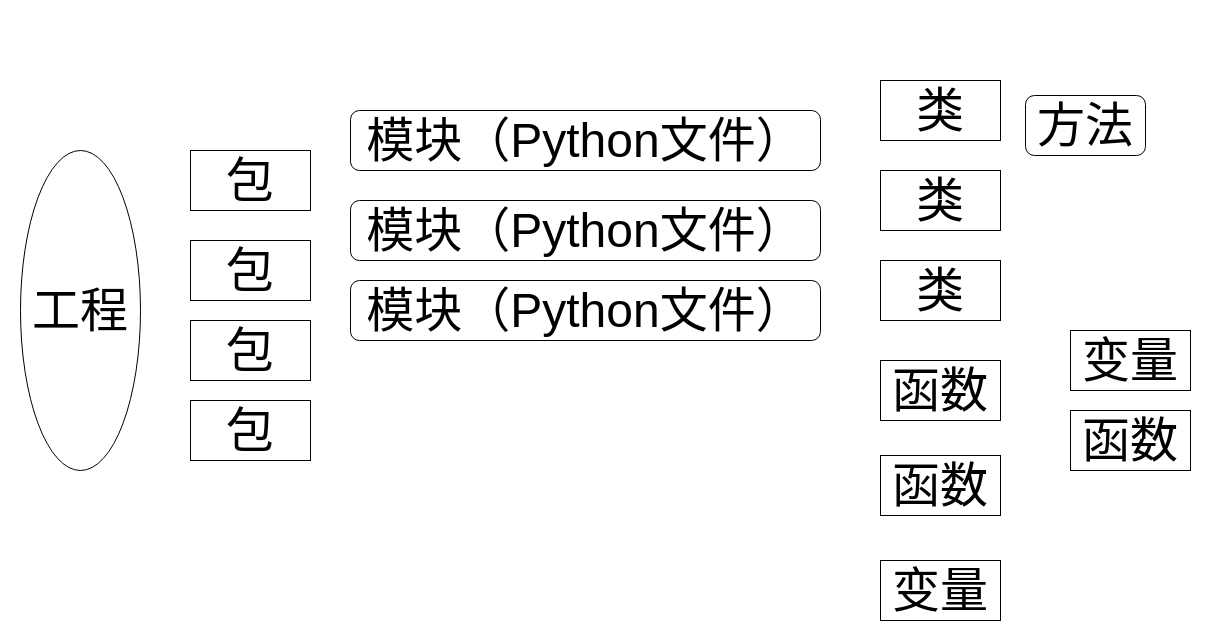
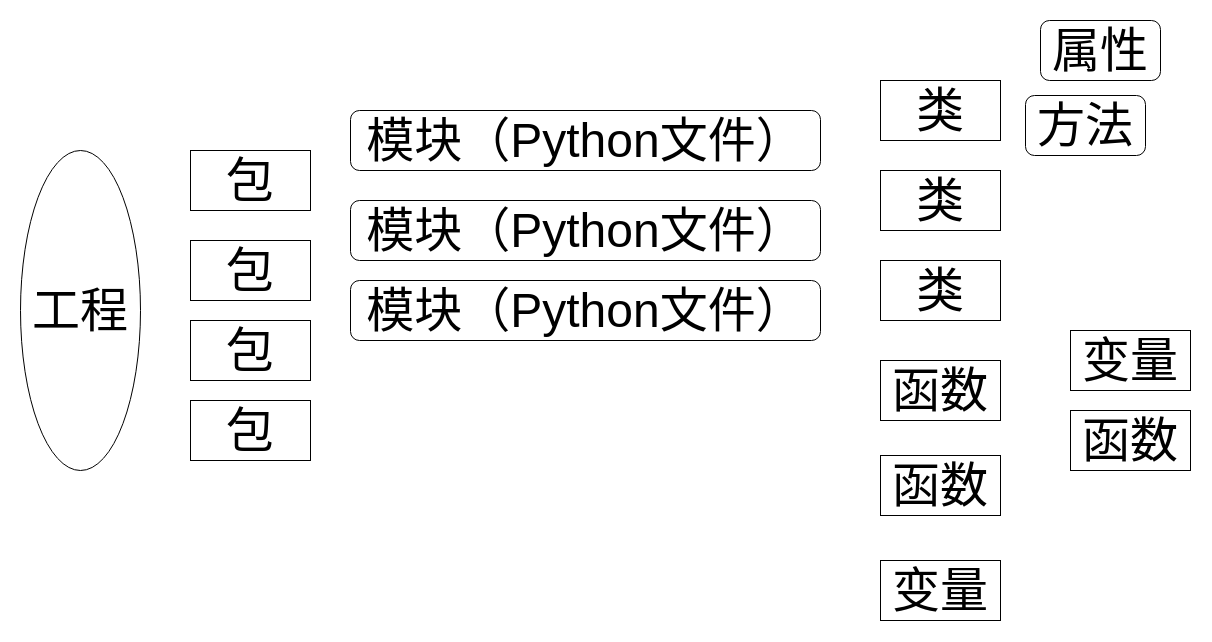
node "属性": added
